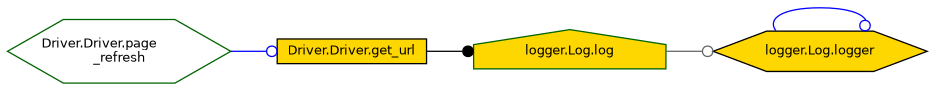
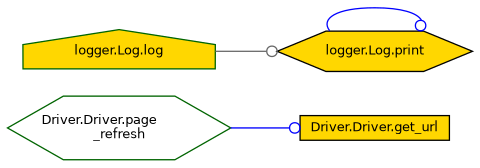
edge "Driver.Driver.get_url" -> "logger.Log.log": removed
node "logger.Log.logger": label "logger.Log.logger" -> "logger.Log.print"
